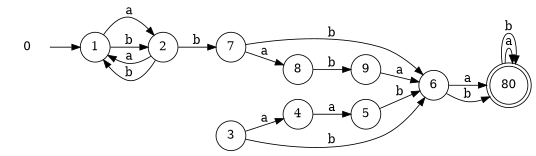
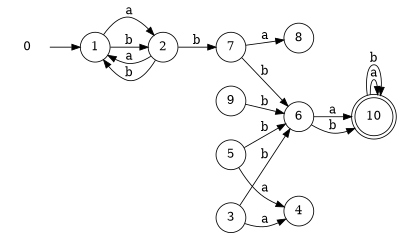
edge "8" -> "9": removed, label "b"
edge "9" -> "6": label "a" -> "b"
node "80": label "80" -> "10"
edge "4" -> "5": reversed
